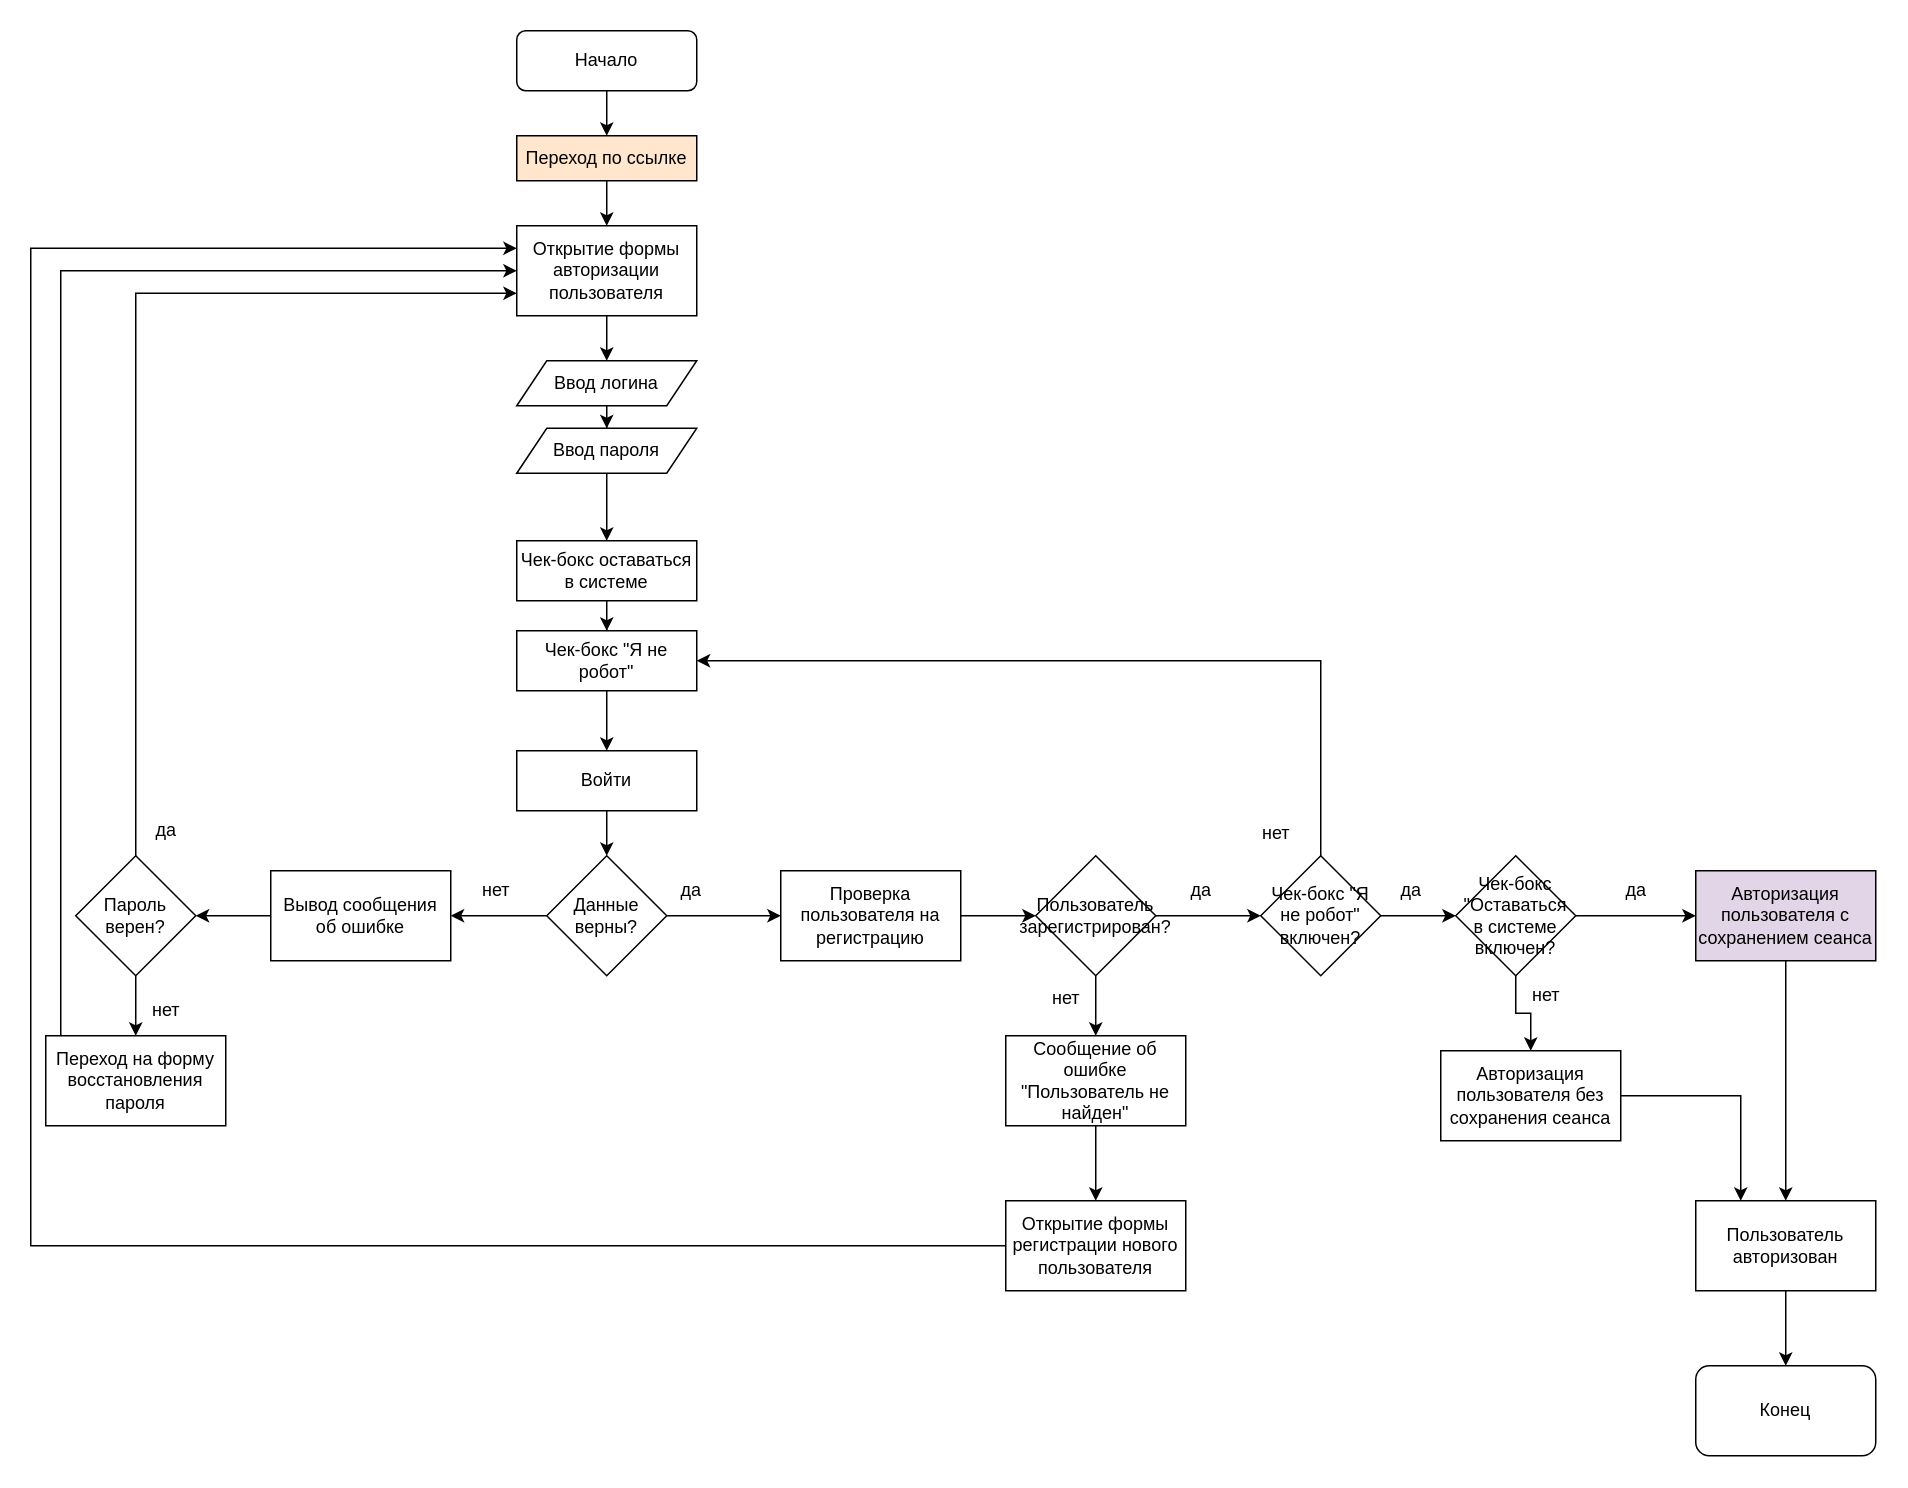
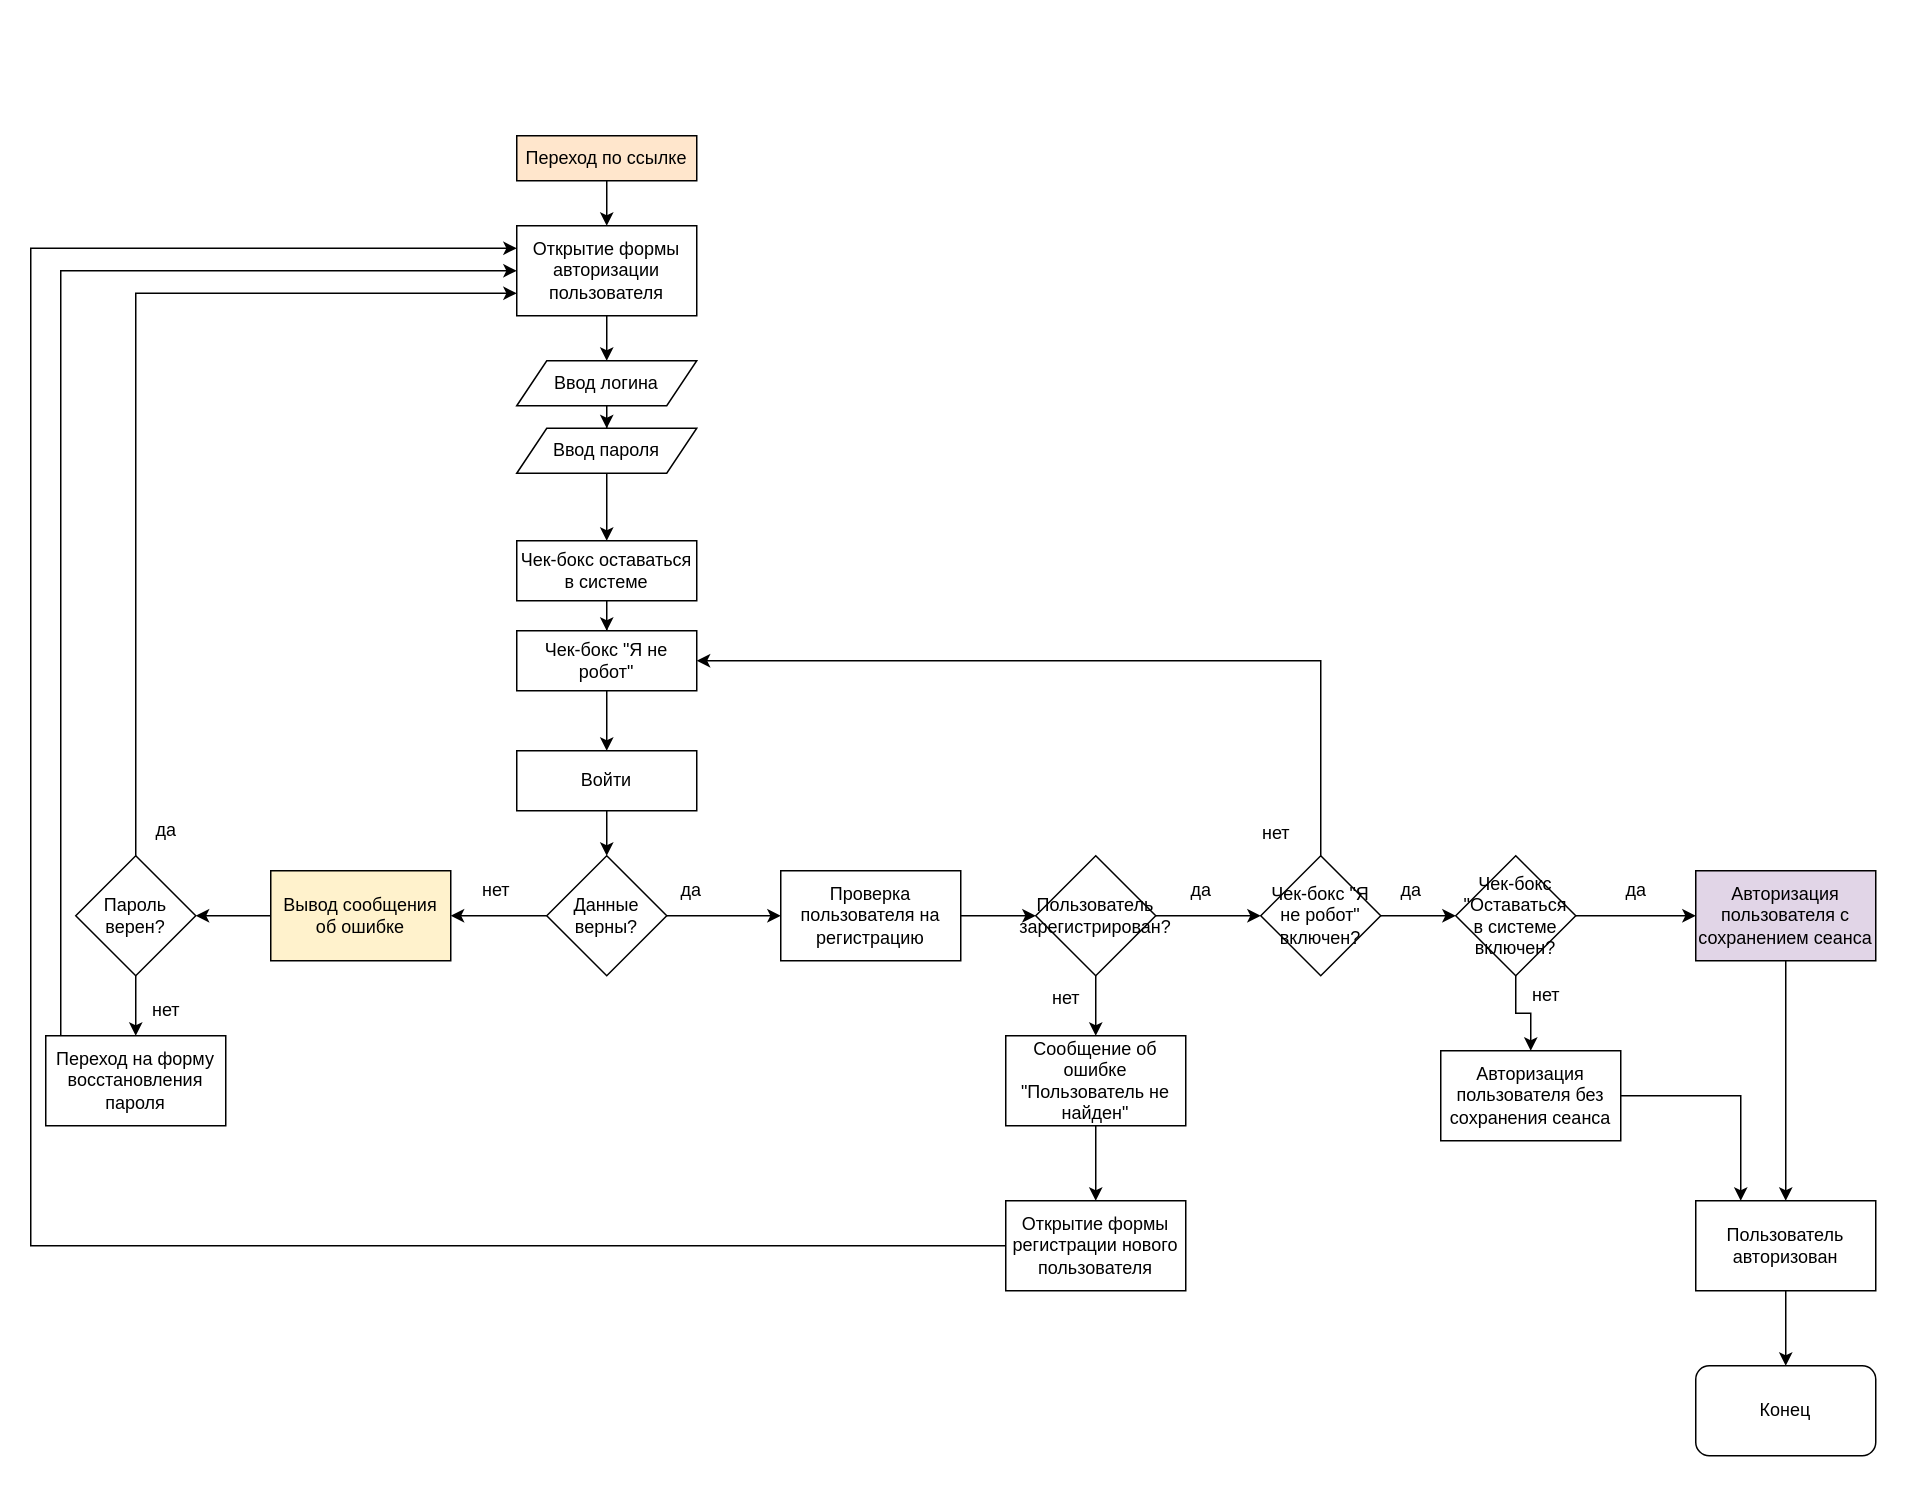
node "Начало": removed
edge "Начало" -> "Переход по ссылке": removed
node "Вывод сообщения об ошибке": fillcolor #ffffff -> #fff2cc
